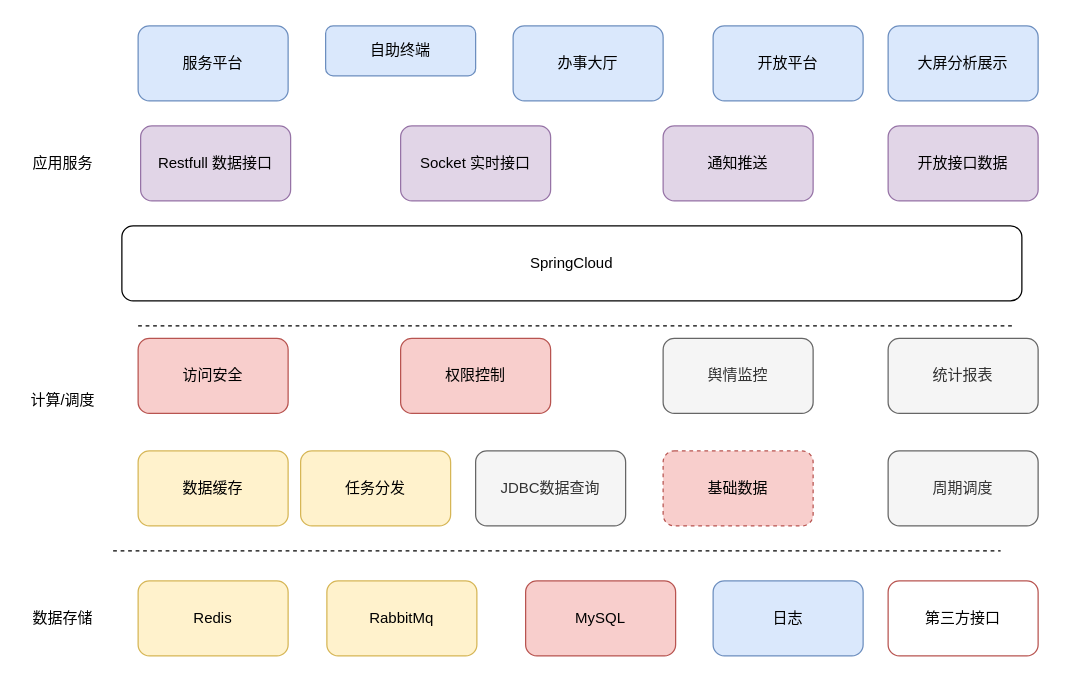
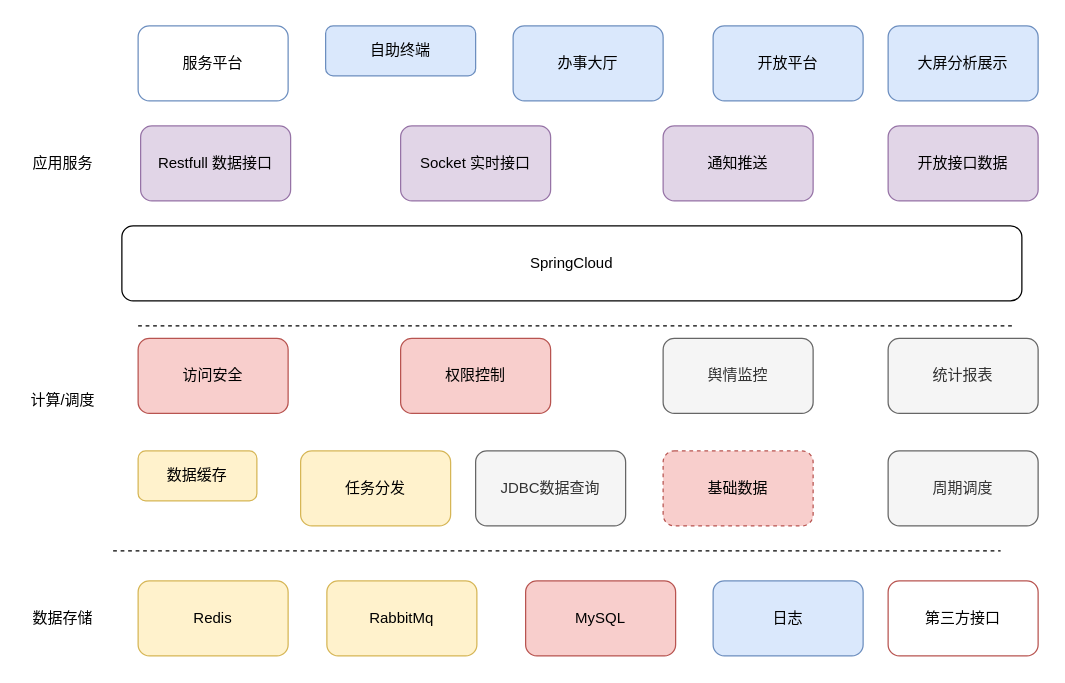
node "服务平台": fillcolor #dae8fc -> #ffffff
node "数据缓存": size 150x75 -> 119x50
